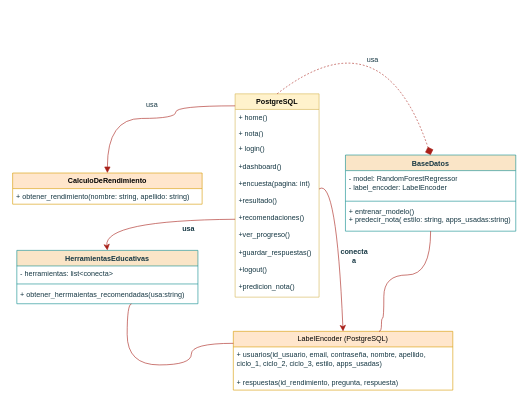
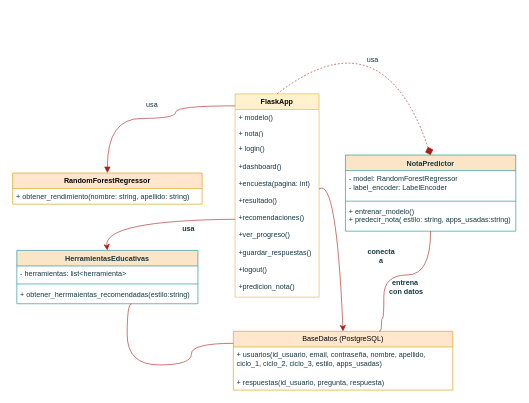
node "PostgreSQL": label "PostgreSQL" -> "FlaskApp"
node "+ home()": label "+ home()" -> "+ modelo()"
node "BaseDatos": label "BaseDatos" -> "NotaPredictor"
node "CalculoDeRendimiento": label "CalculoDeRendimiento" -> "RandomForestRegressor"
node "conecta a": moved (355, 256) -> (382, 256)
node "- herramientas: list<conecta>": label "- herramientas: list<conecta>" -> "- herramientas: list<herramienta>"
node "entrena con datos": added
node "+ obtener_herrmaientas_recomendadas(usa:string)": label "+ obtener_herrmaientas_recomendadas(usa:string)" -> "+ obtener_herrmaientas_recomendadas(estilo:string)"
node "LabelEncoder (PostgreSQL)": label "LabelEncoder (PostgreSQL)" -> "BaseDatos (PostgreSQL)"
node "+ respuestas(id_rendimiento, pregunta, respuesta)": label "+ respuestas(id_rendimiento, pregunta, respuesta)" -> "+ respuestas(id_usuario, pregunta, respuesta)"
